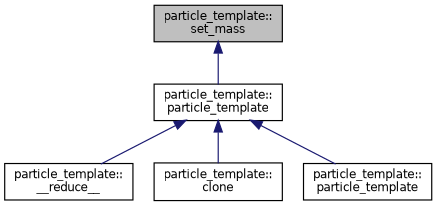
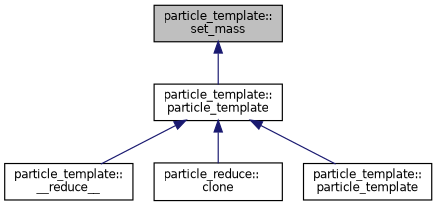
node "particle_template:: clone": label "particle_template:: clone" -> "particle_reduce:: clone"
